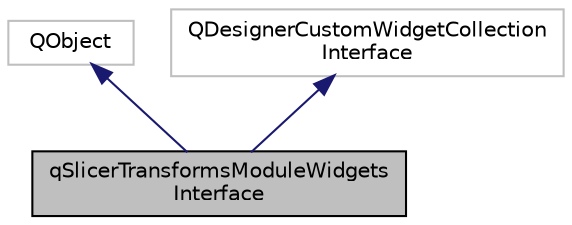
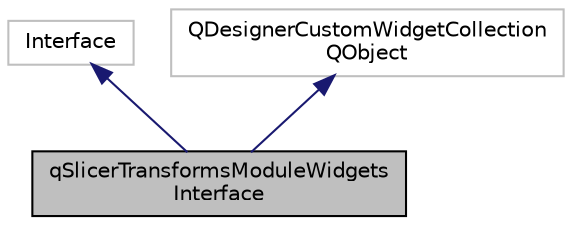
node "QObject": label "QObject" -> "Interface"
node "QDesignerCustomWidgetCollection Interface": label "QDesignerCustomWidgetCollection Interface" -> "QDesignerCustomWidgetCollection QObject"
